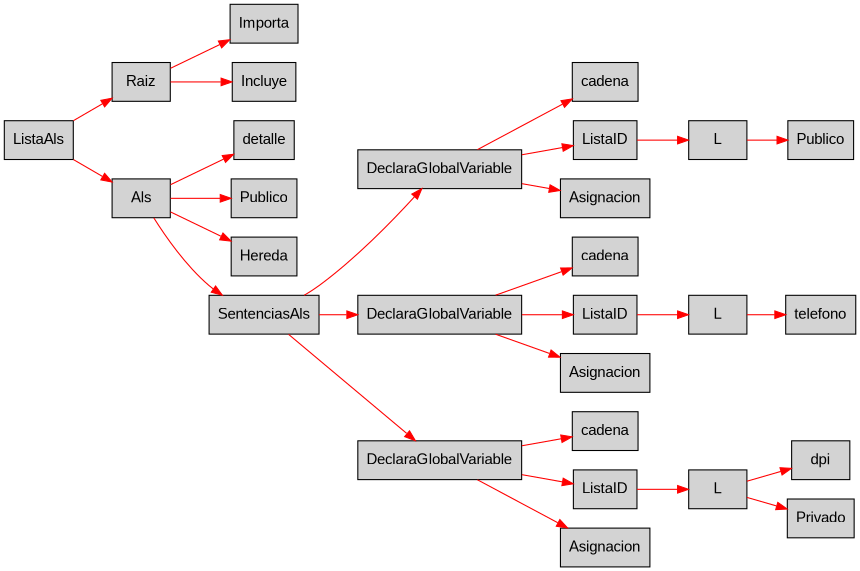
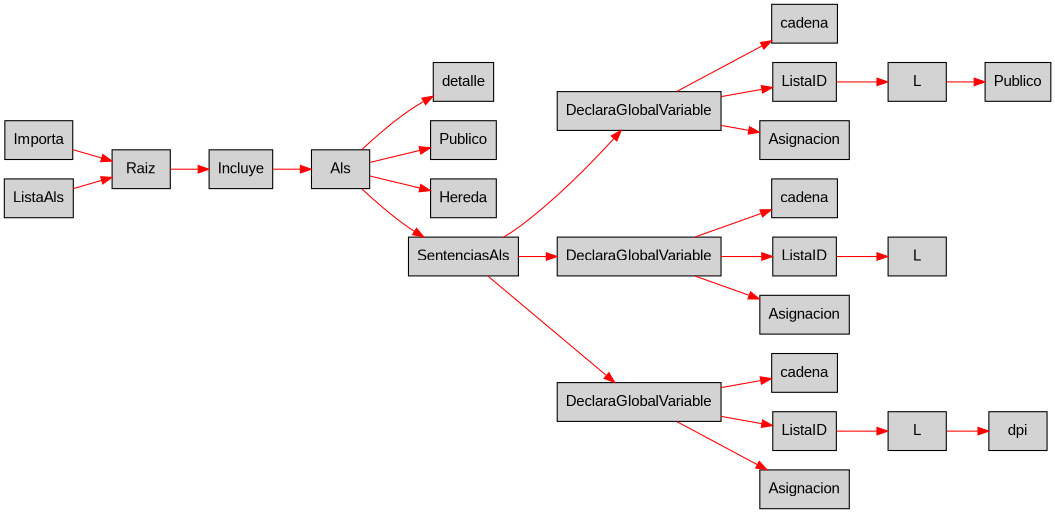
edge "Raiz" -> "Importa": reversed
edge "ListaAls" -> "Als": now "Incluye" -> "Als"
node "telefono": removed
node "Privado": removed
